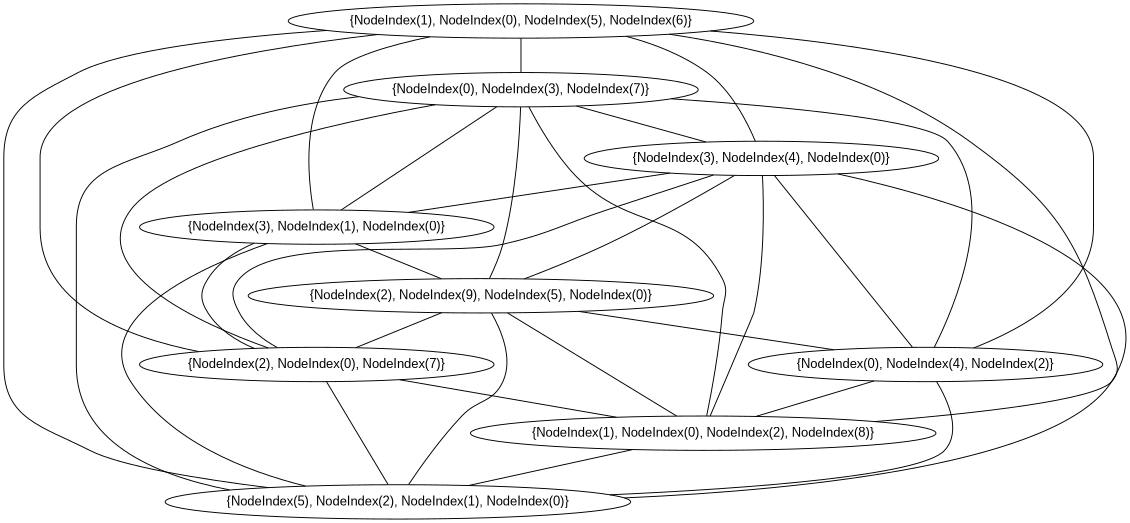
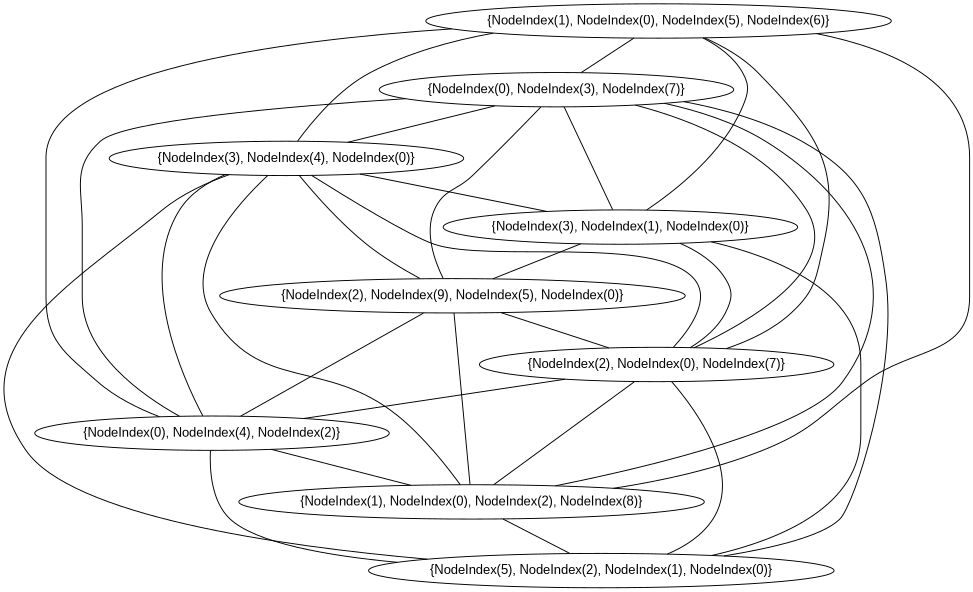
edge "{NodeIndex(1), NodeIndex(0), NodeIndex(5), NodeIndex(6)}" -- "{NodeIndex(5), NodeIndex(2), NodeIndex(1), NodeIndex(0)}": removed
edge "{NodeIndex(2), NodeIndex(0), NodeIndex(7)}" -- "{NodeIndex(0), NodeIndex(4), NodeIndex(2)}": added
edge "{NodeIndex(2), NodeIndex(9), NodeIndex(5), NodeIndex(0)}" -- "{NodeIndex(5), NodeIndex(2), NodeIndex(1), NodeIndex(0)}": removed
